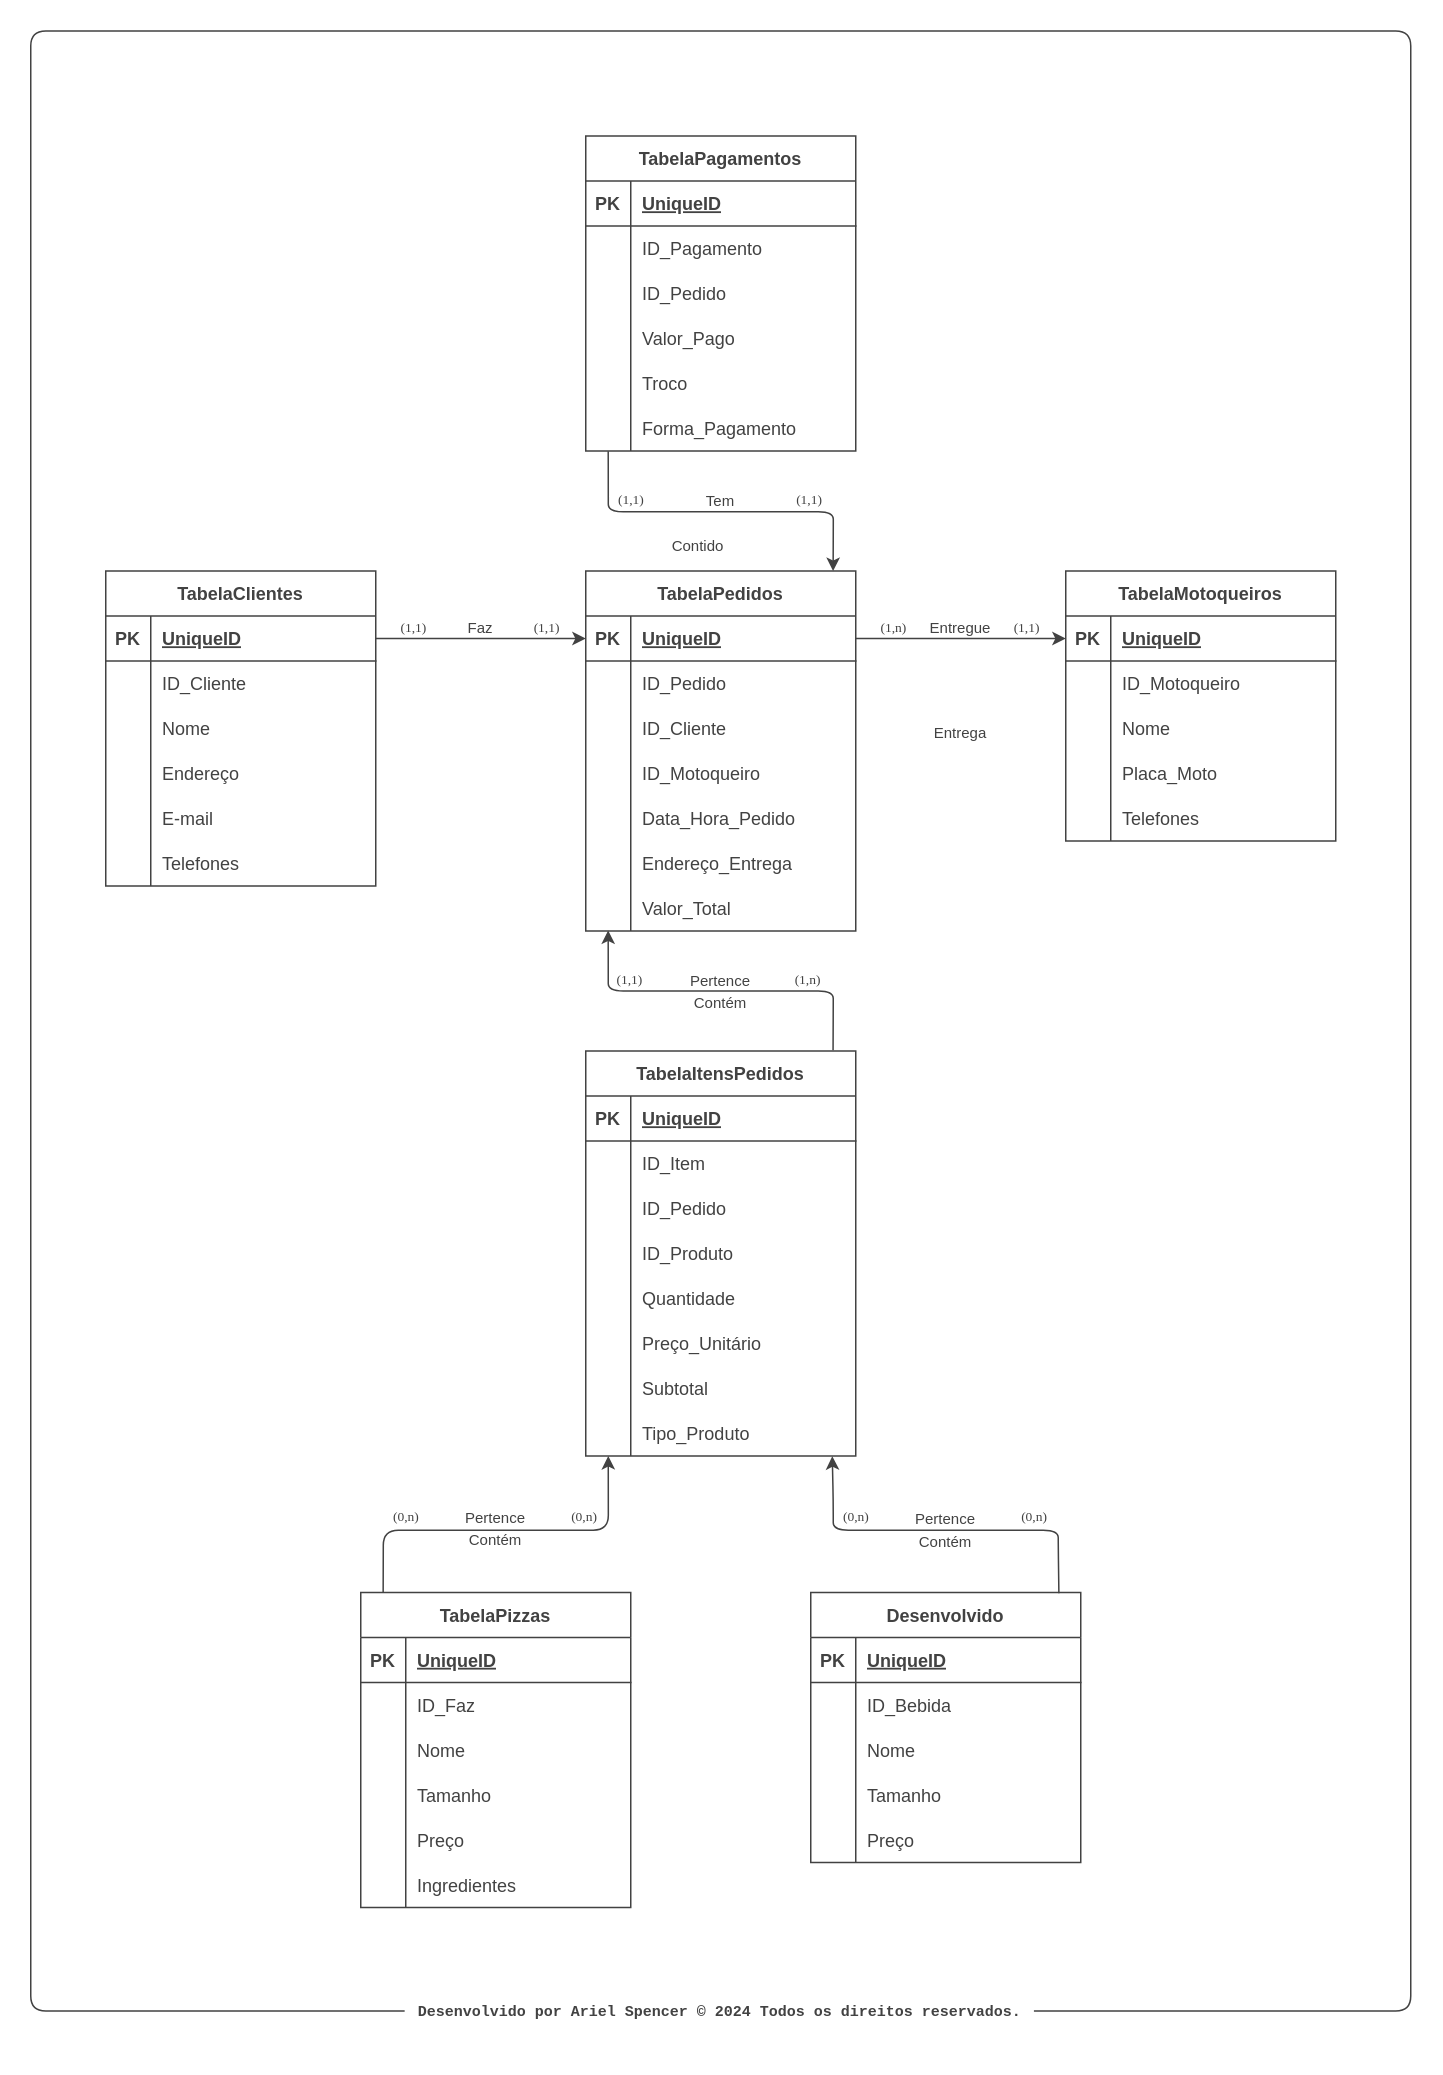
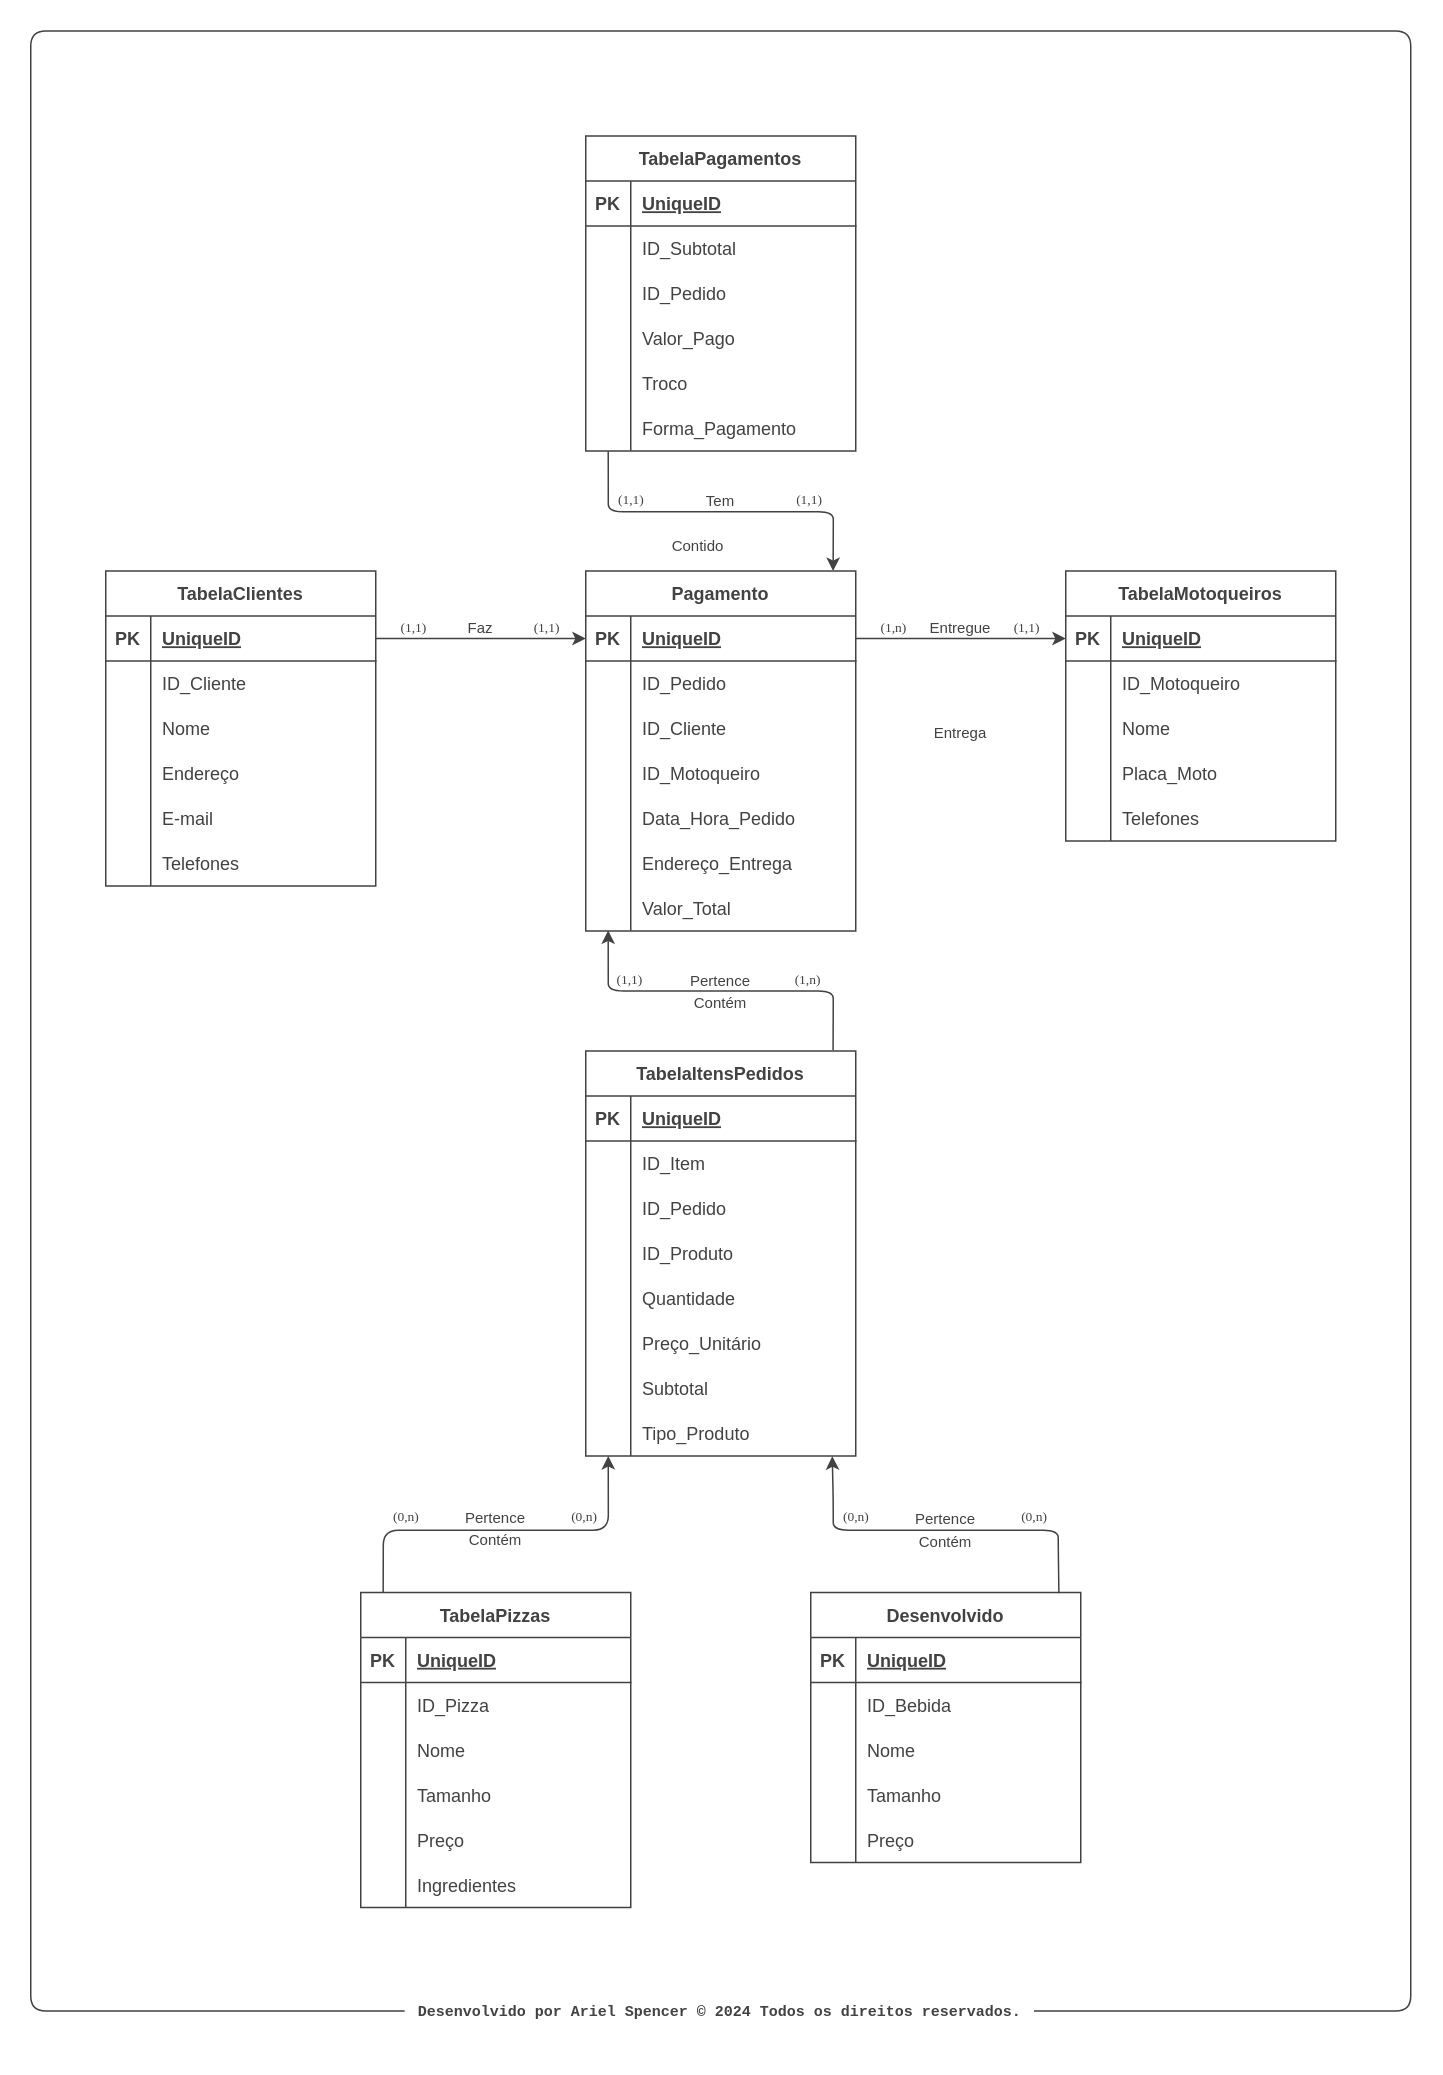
node "ID_Pagamento": label "ID_Pagamento" -> "ID_Subtotal"
node "TabelaPedidos": label "TabelaPedidos" -> "Pagamento"
node "ID_Faz": label "ID_Faz" -> "ID_Pizza"
